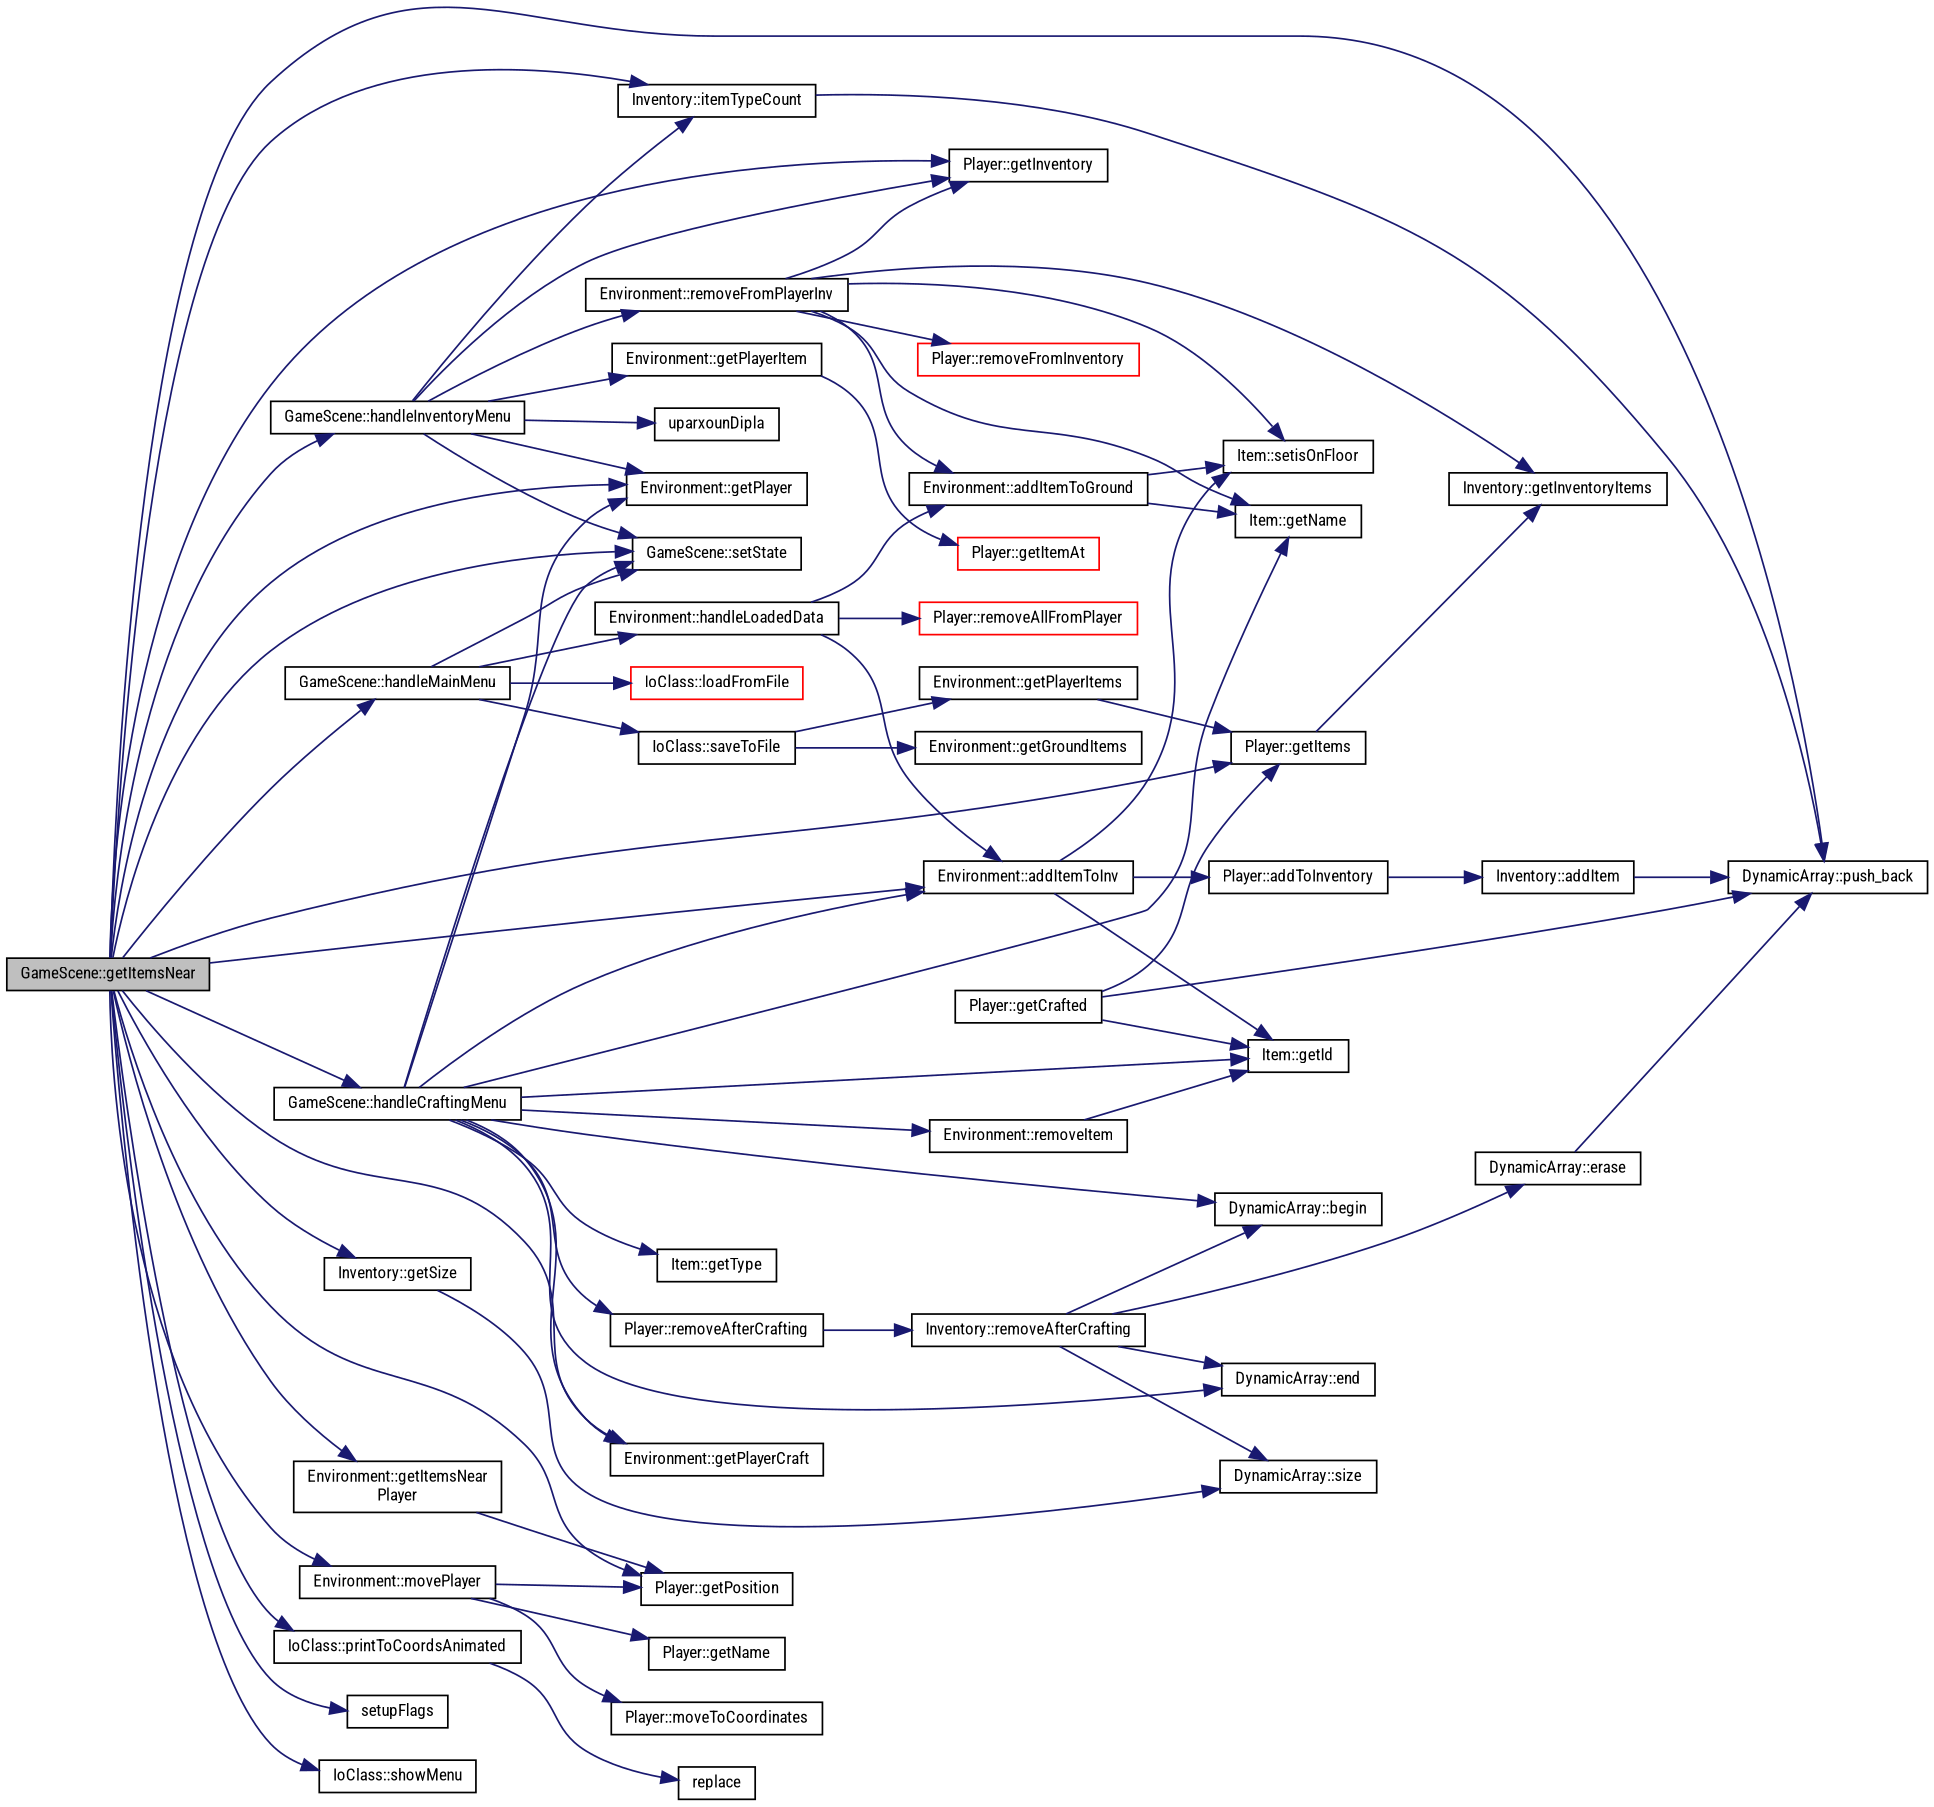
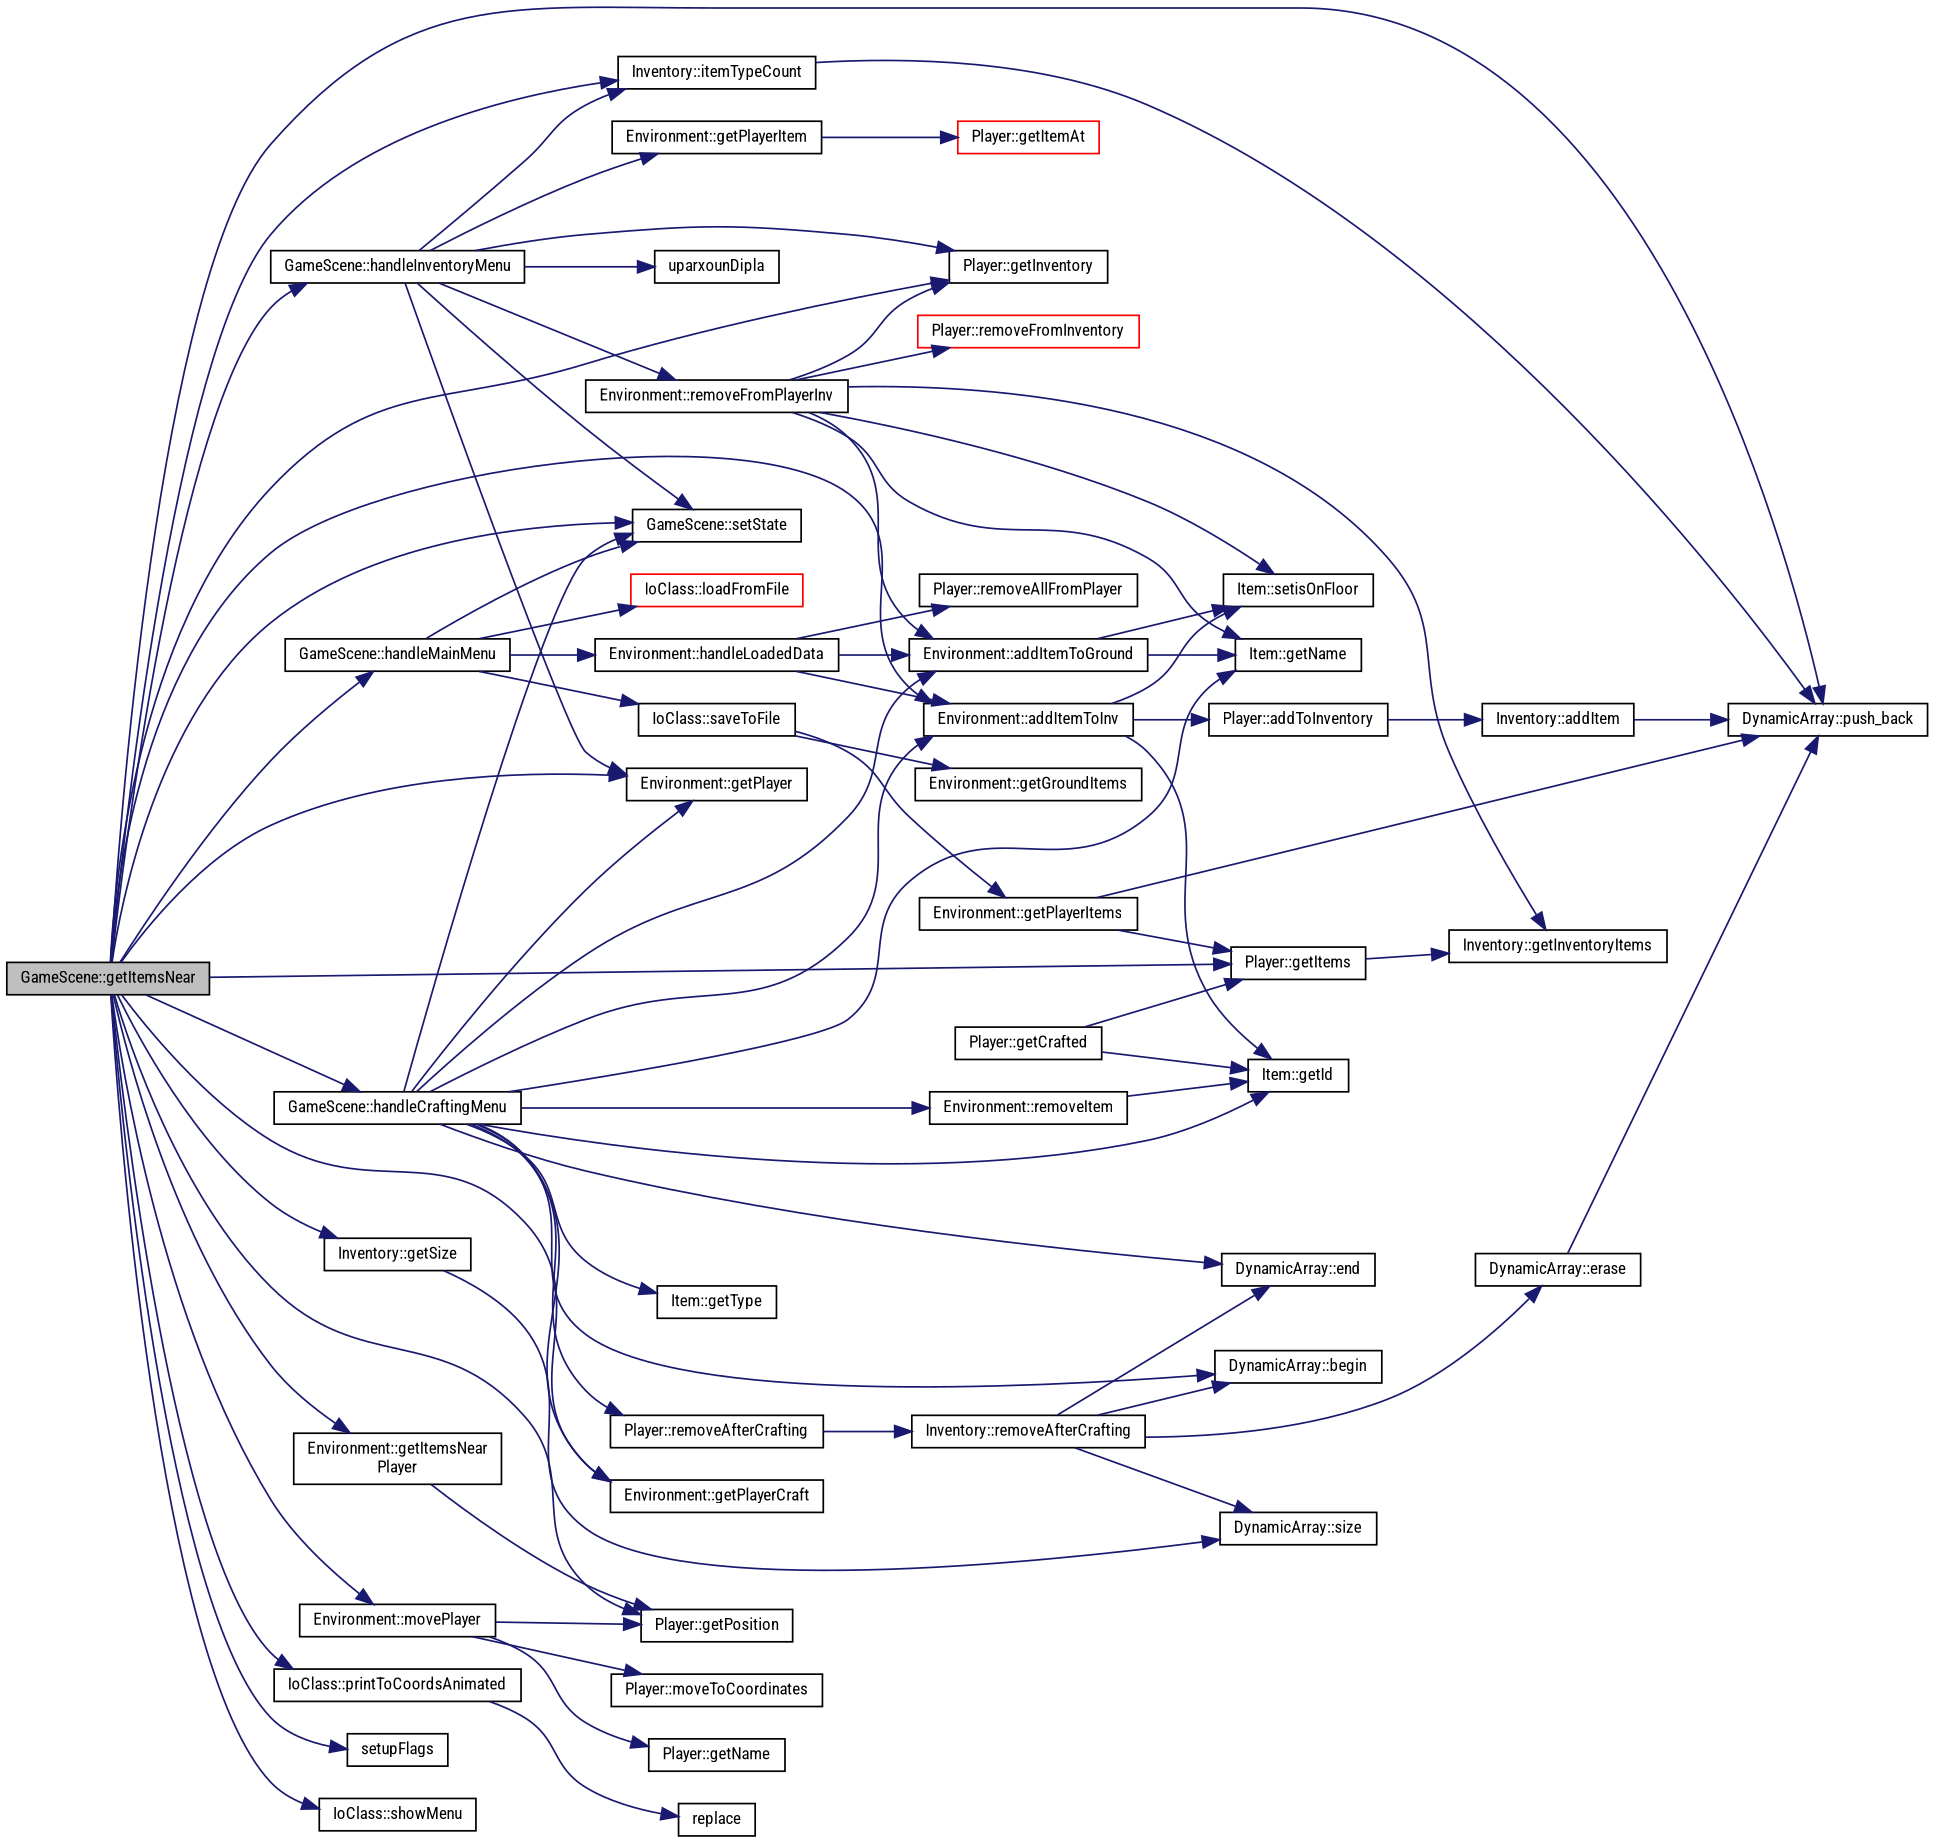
node "Player::removeAllFromPlayer": color red -> black
edge "GameScene::handleCraftingMenu" -> "Environment::addItemToGround": added
edge "Player::getCrafted" -> "DynamicArray::push_back": now "Environment::getPlayerItems" -> "DynamicArray::push_back"
